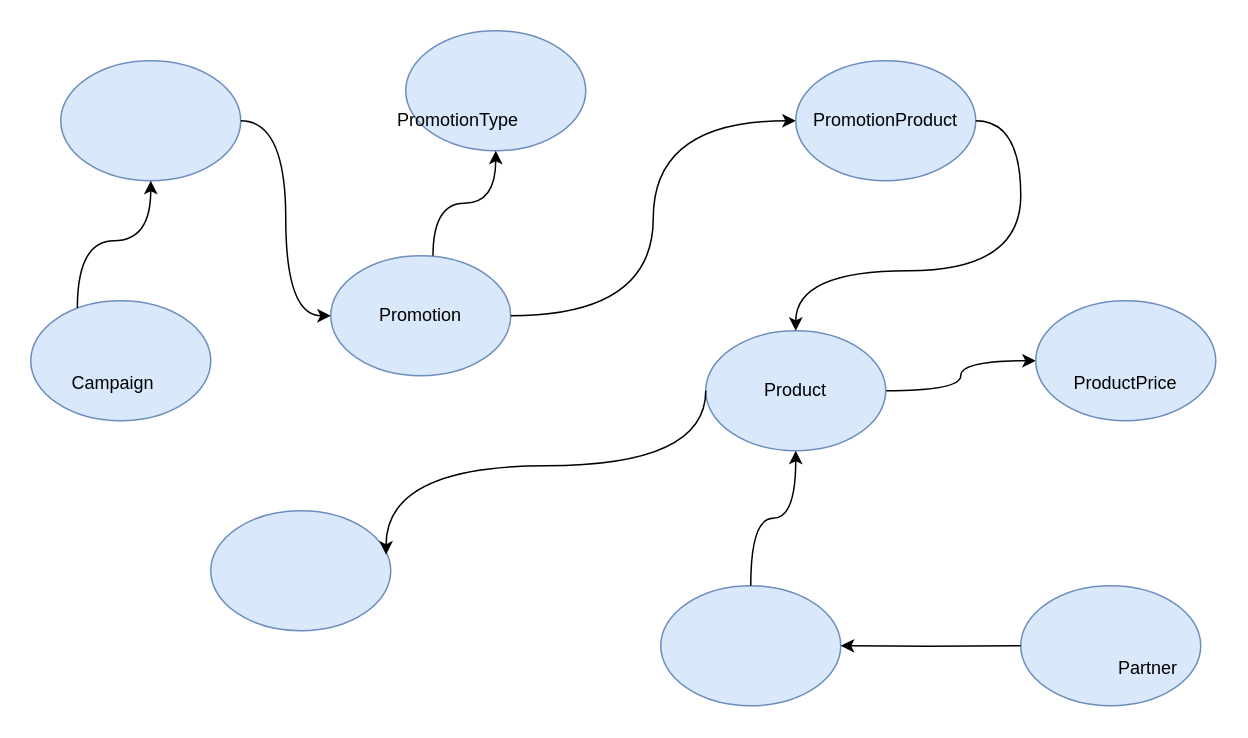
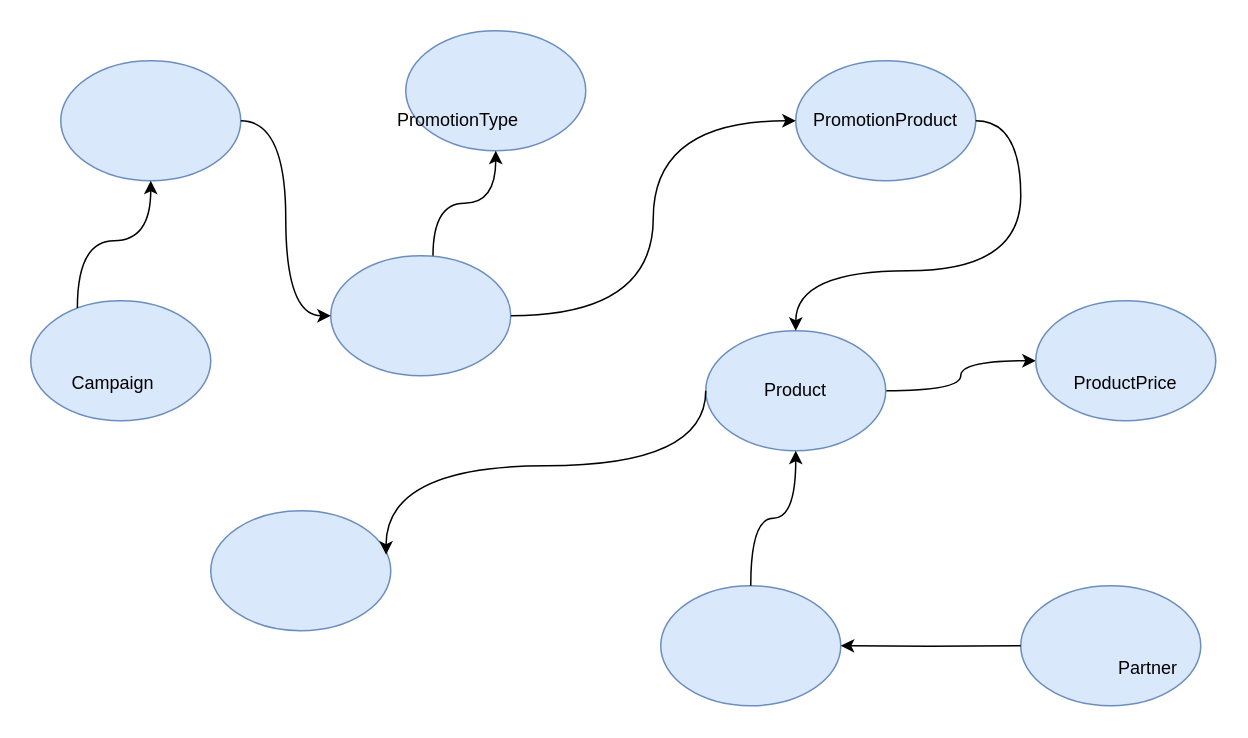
node "Promotion": removed
